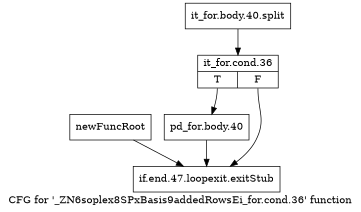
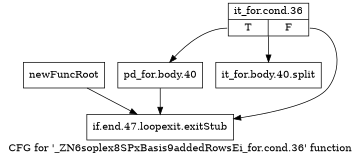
edge "it_for.body.40.split" -> "it_for.cond.36": reversed
